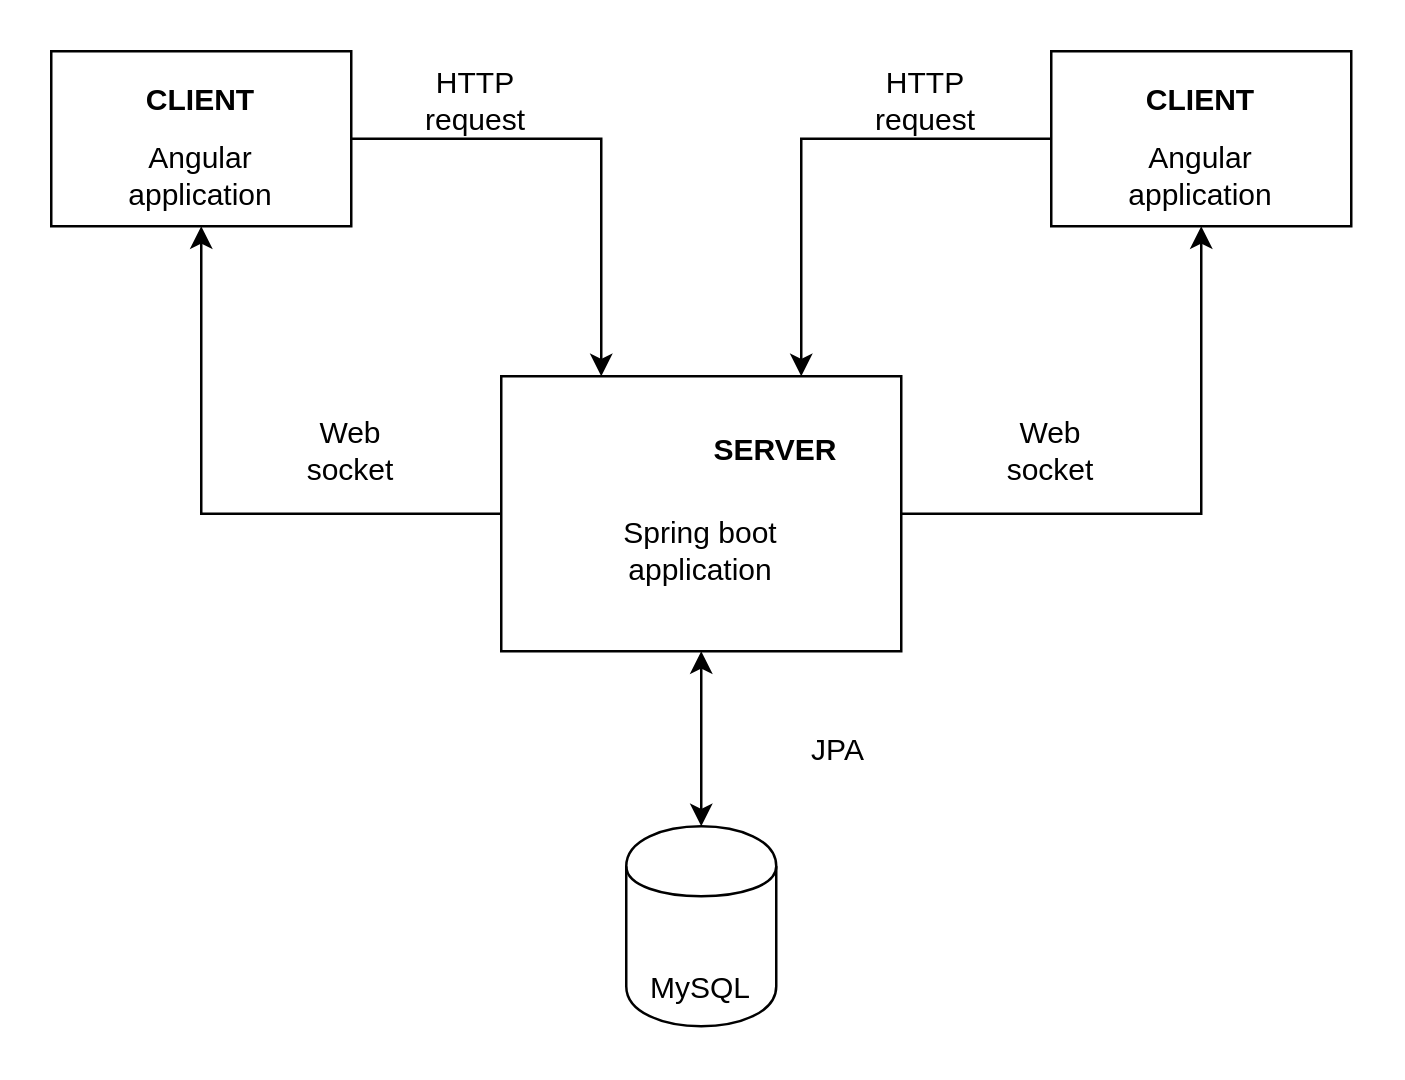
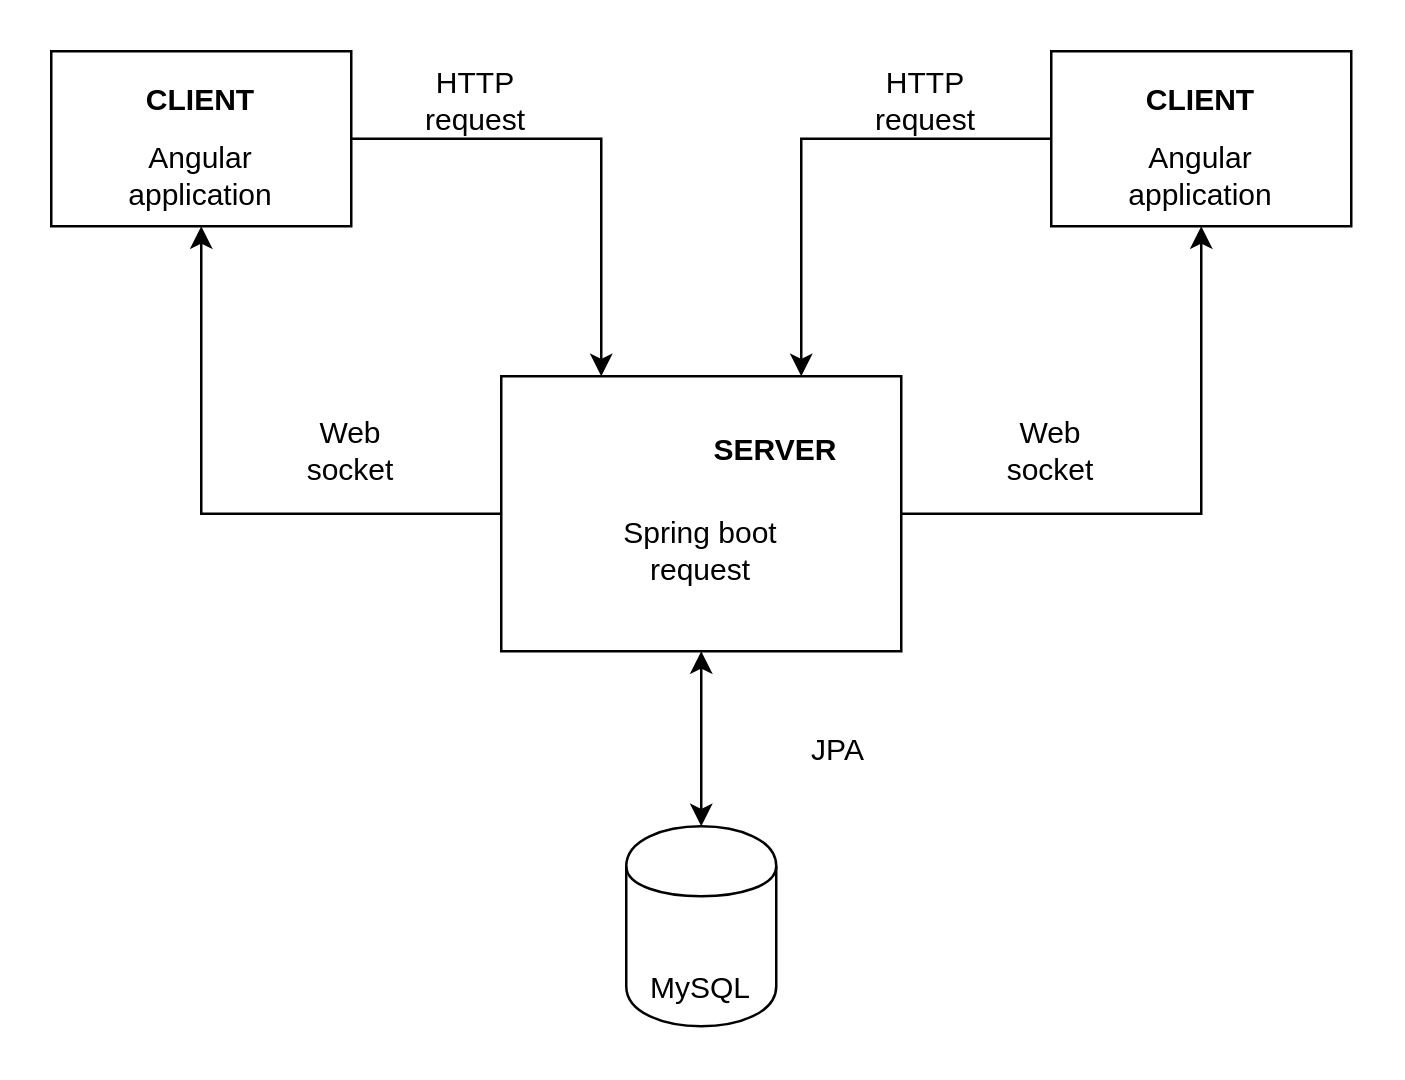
node "Spring boot application": label "Spring boot application" -> "Spring boot request"
